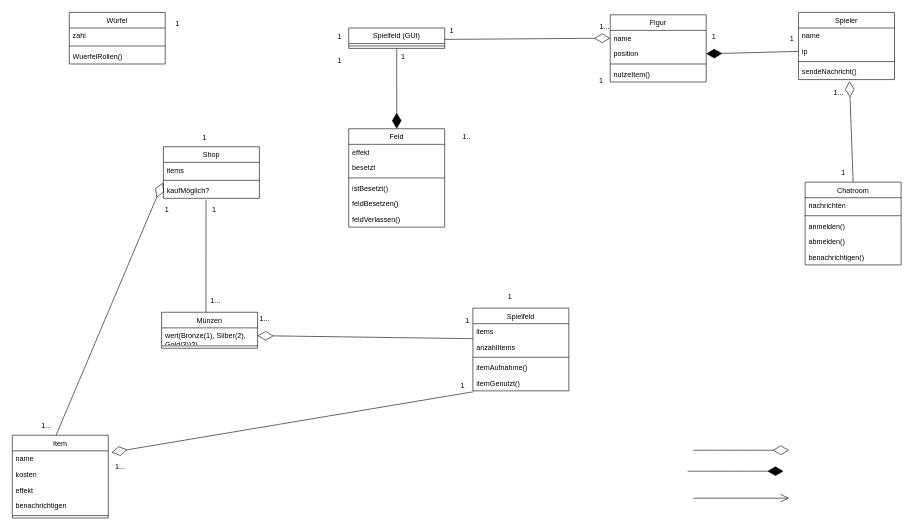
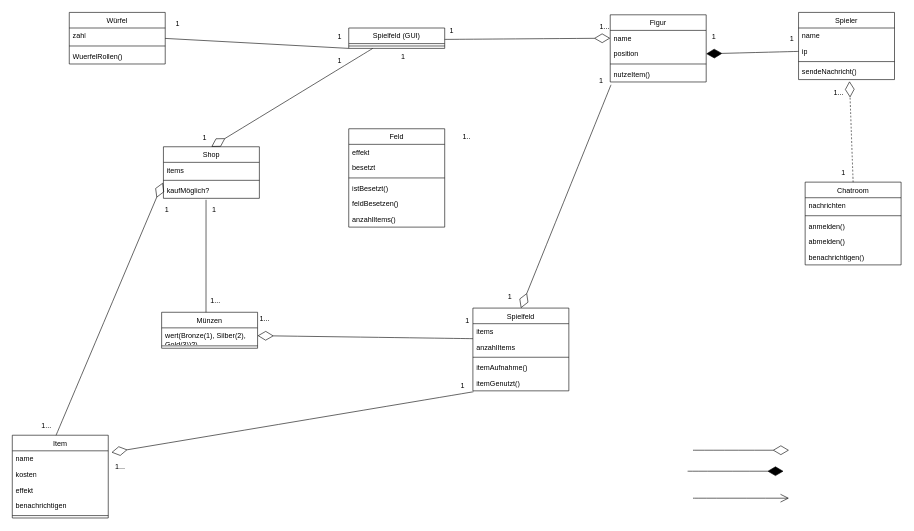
edge "zahl" -- "Spielfeld (GUI)": added
edge "Spielfeld (GUI)" -> "Shop": added
edge "Spielfeld (GUI)" -> "Feld": removed
edge "Chatroom" -> "sendeNachricht()": style solid -> dashed
edge "nutzeItem()" -> "Spielfeld": added
node "feldVerlassen()": label "feldVerlassen()" -> "anzahlItems()"
